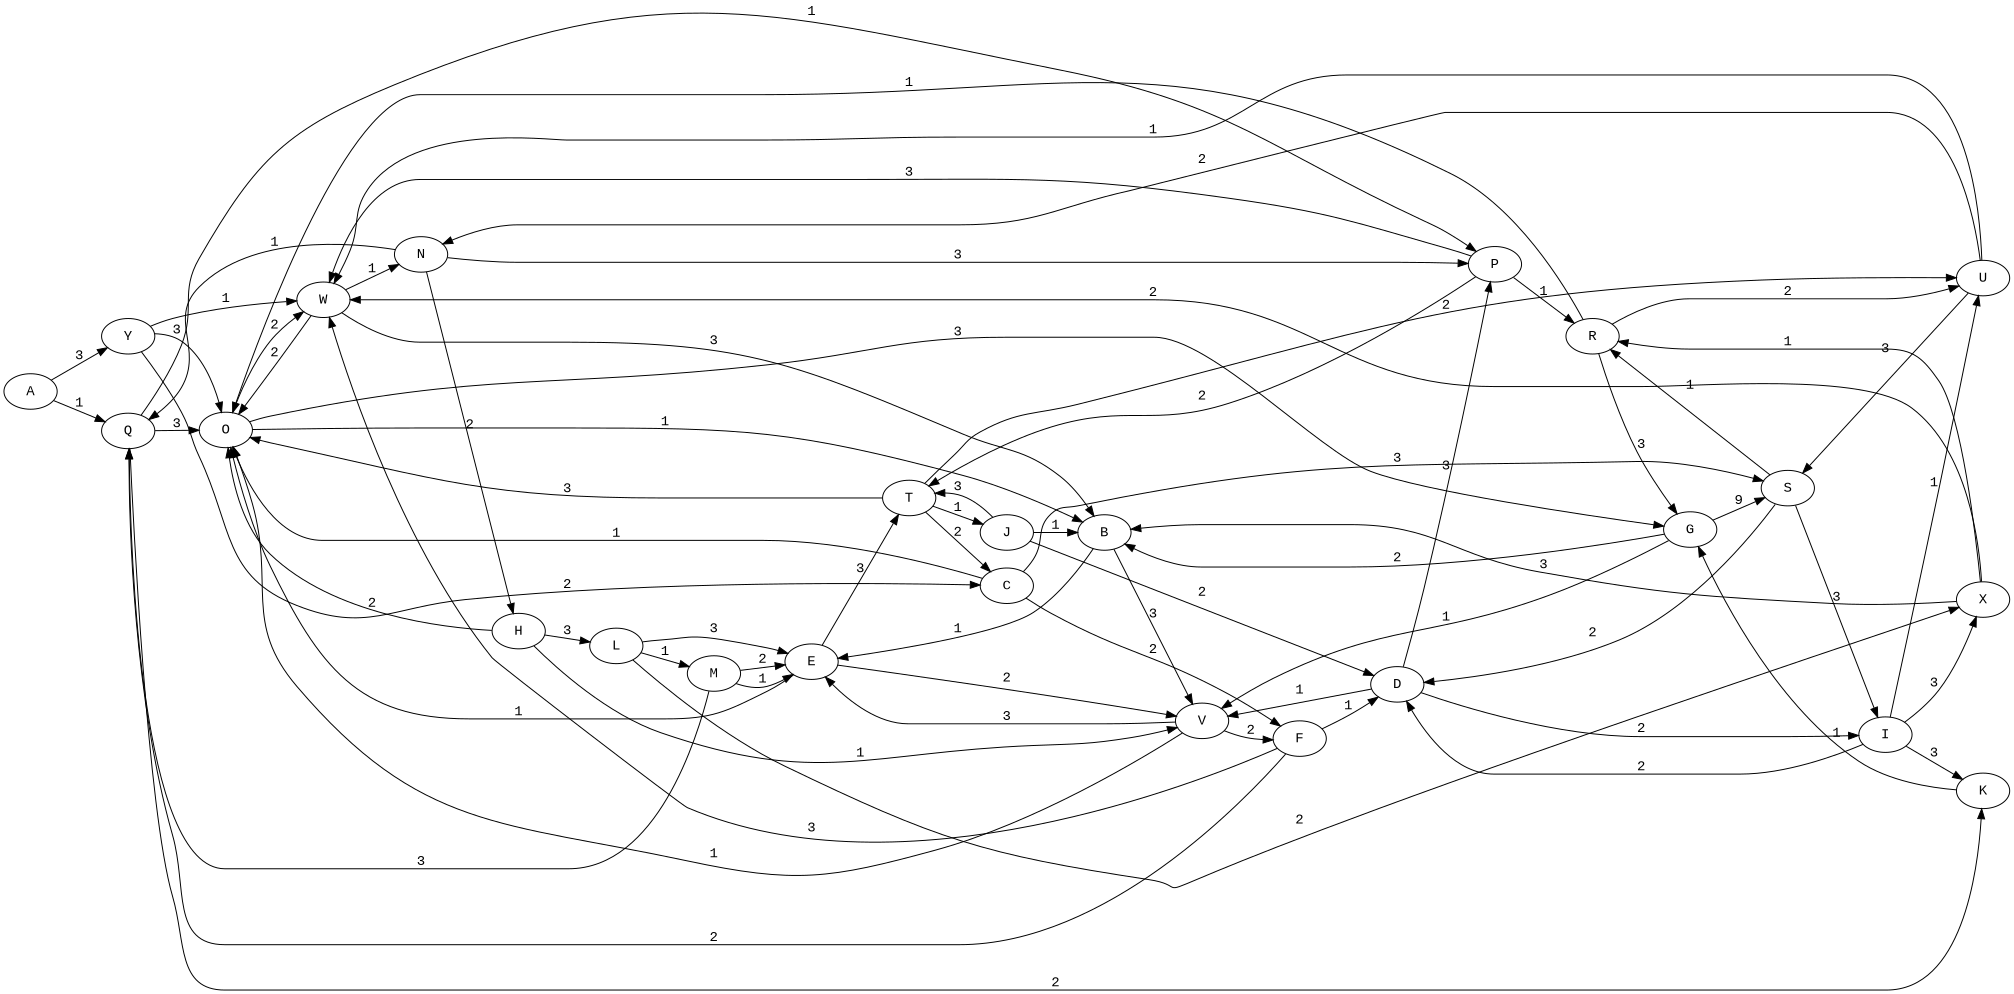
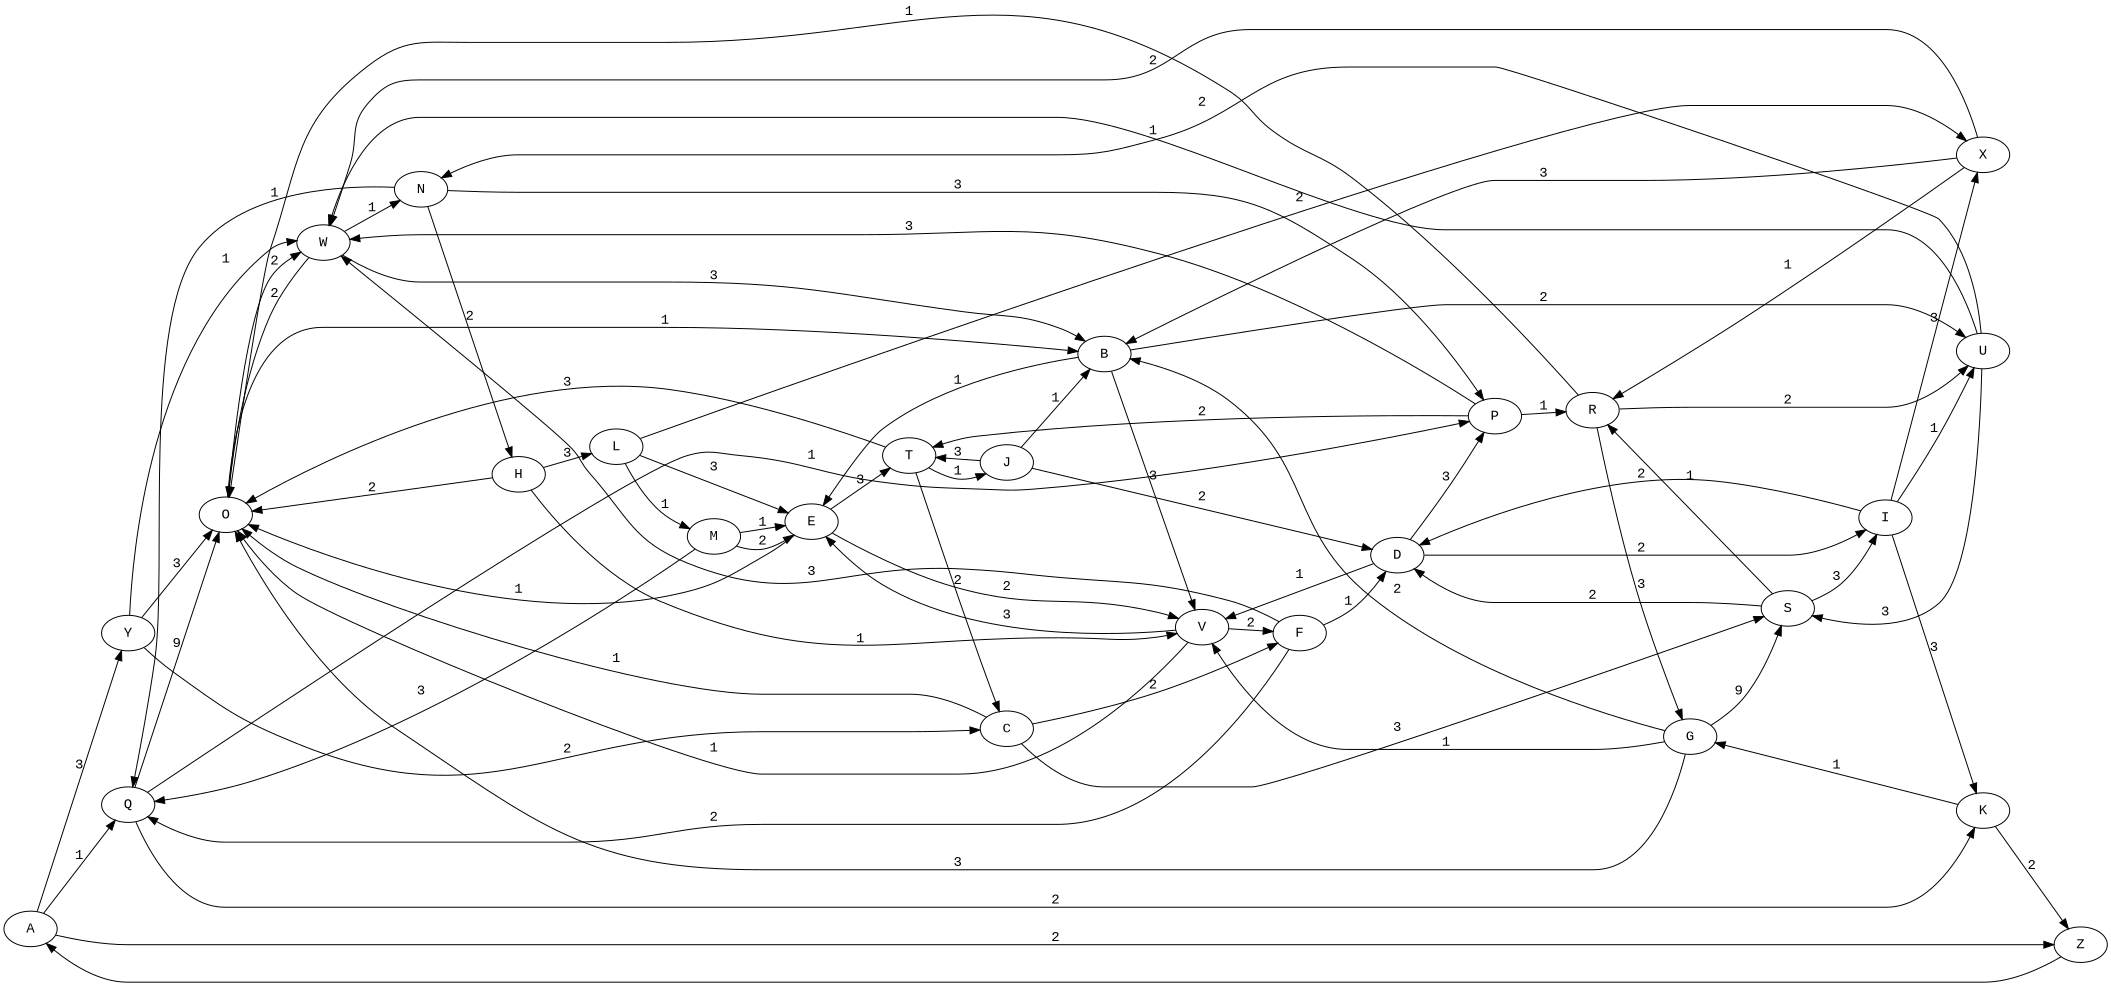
edge "T" -> "U": now "B" -> "U"
edge "O" -> "G": reversed
edge "Q" -> "O": label "3" -> "9"
node "Z": added
